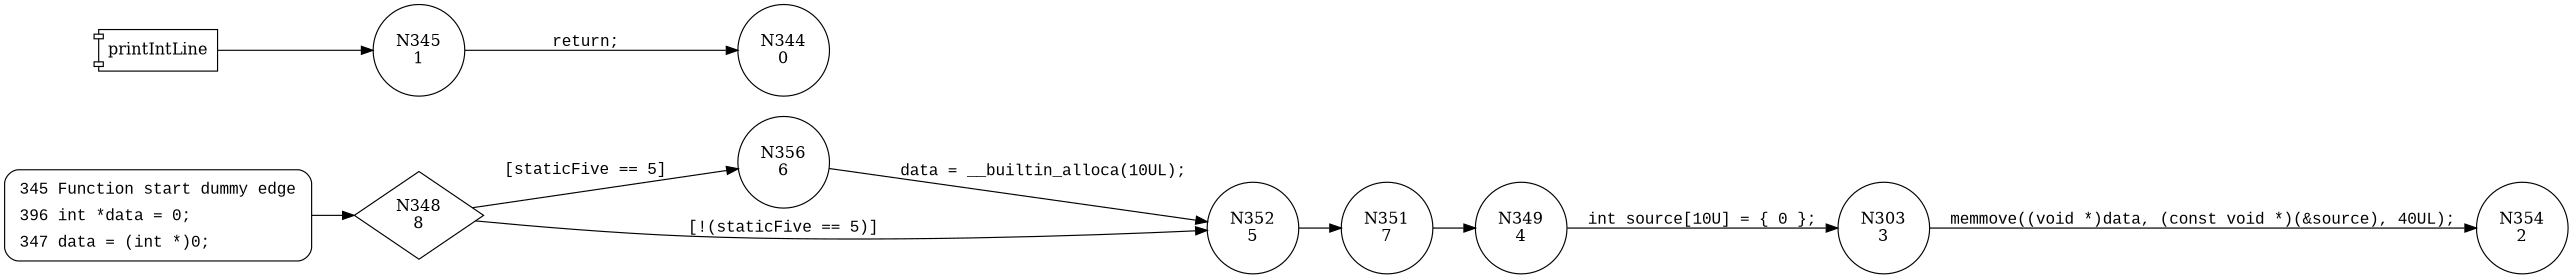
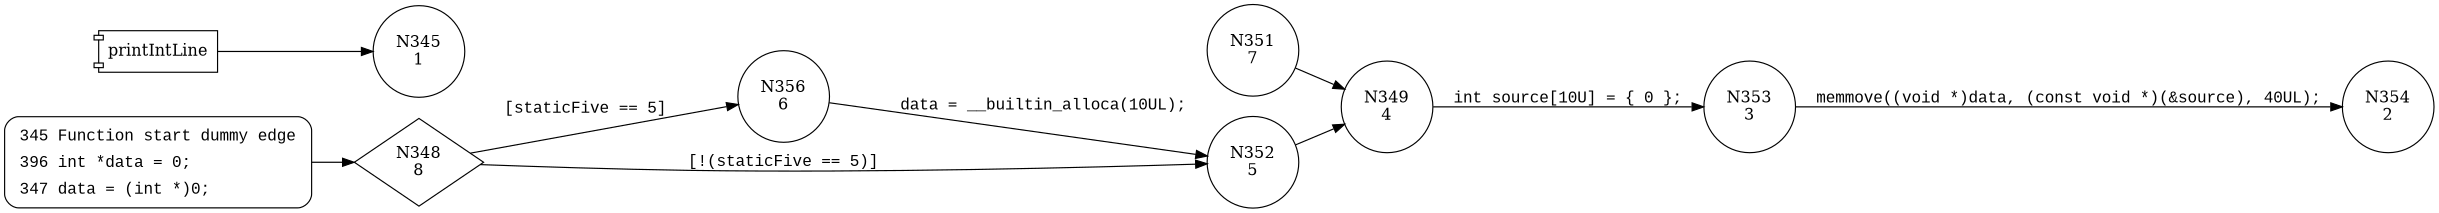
node "N344 0": removed
edge "N352 5" -> "N351 7": now "N352 5" -> "N349 4"
node "N303 3": label "N303 3" -> "N353 3"
